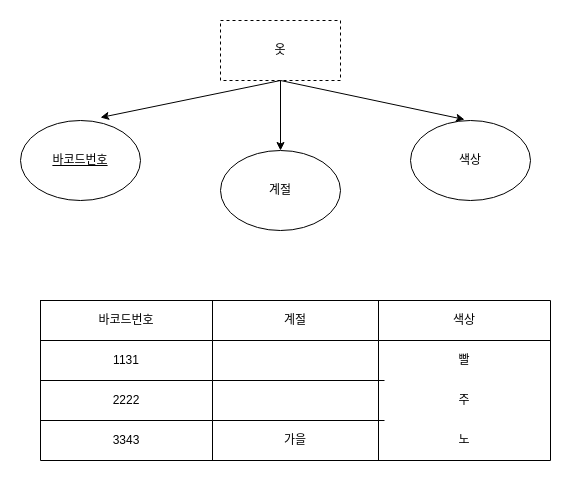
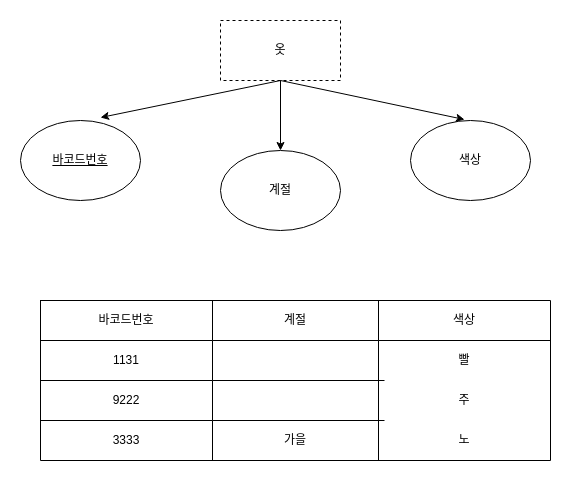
node "2222": label "2222" -> "9222"
node "3343": label "3343" -> "3333"
